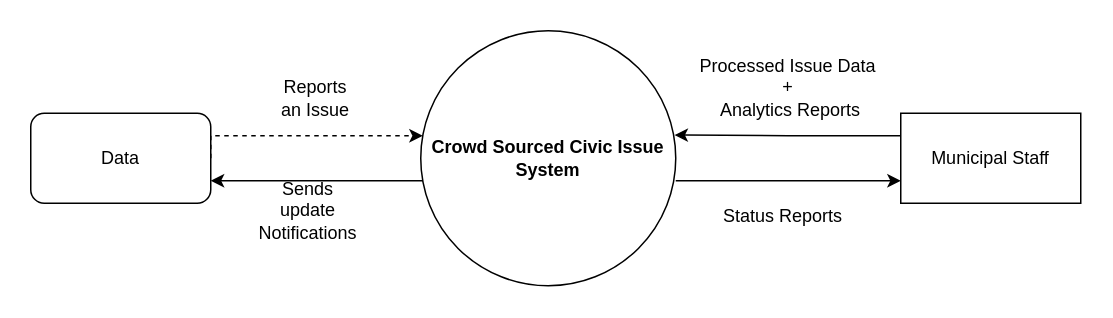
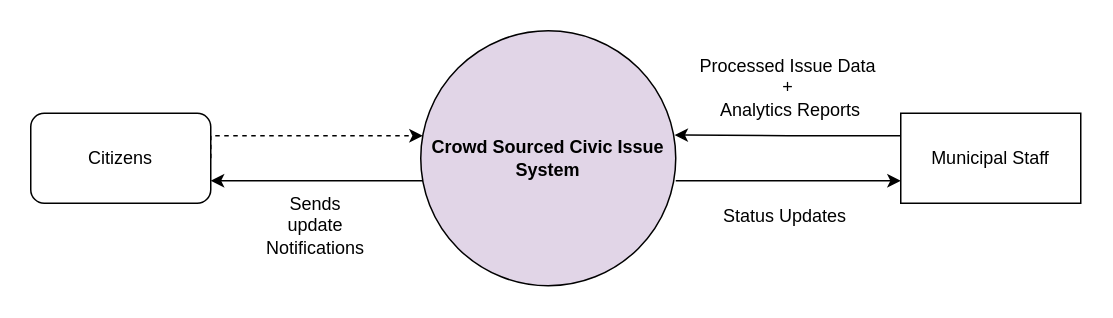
node "Reports an Issue": removed
node "Data": label "Data" -> "Citizens"
node "Crowd Sourced Civic Issue System": fillcolor #ffffff -> #e1d5e7
node "Sends update Notifications": moved (308, 211) -> (316, 226)
node "Status Reports": label "Status Reports" -> "Status Updates"
